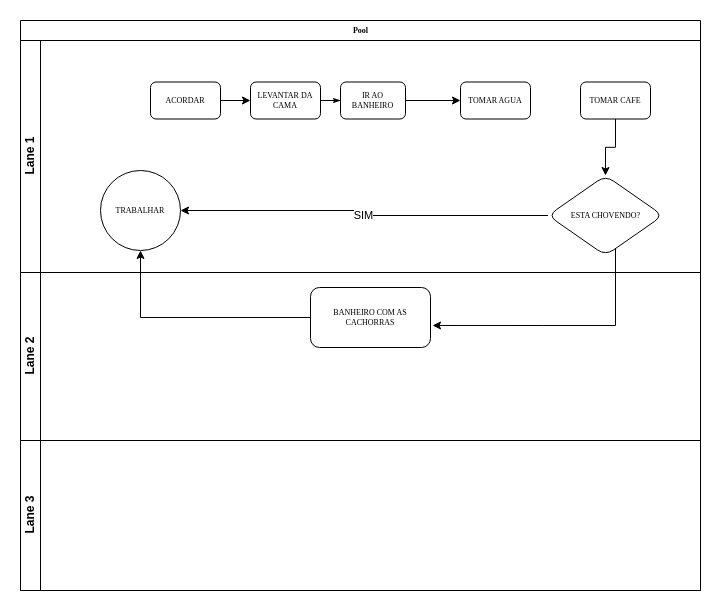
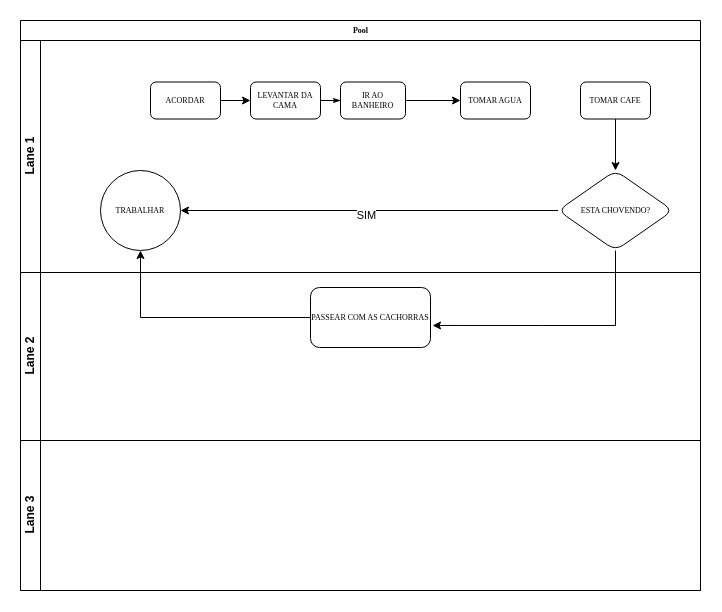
node "ESTA CHOVENDO?": moved (606, 216) -> (616, 211)
node "BANHEIRO COM AS CACHORRAS": label "BANHEIRO COM AS CACHORRAS" -> "PASSEAR COM AS CACHORRAS"
